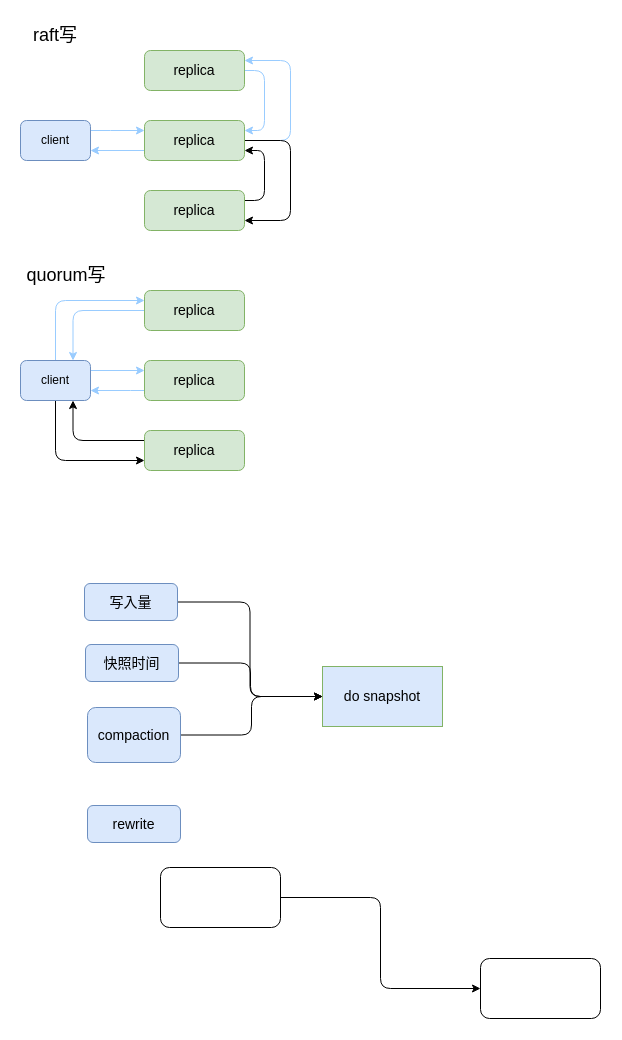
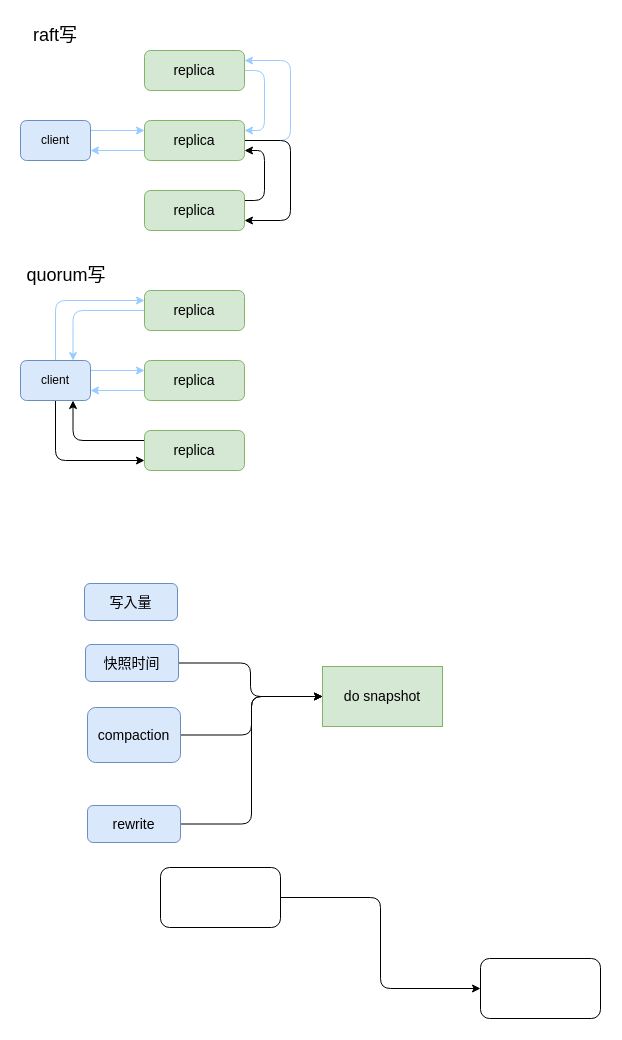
edge "写入量" -> "do snapshot": removed
node "do snapshot": fillcolor #dae8fc -> #d5e8d4
edge "rewrite" -> "do snapshot": added
